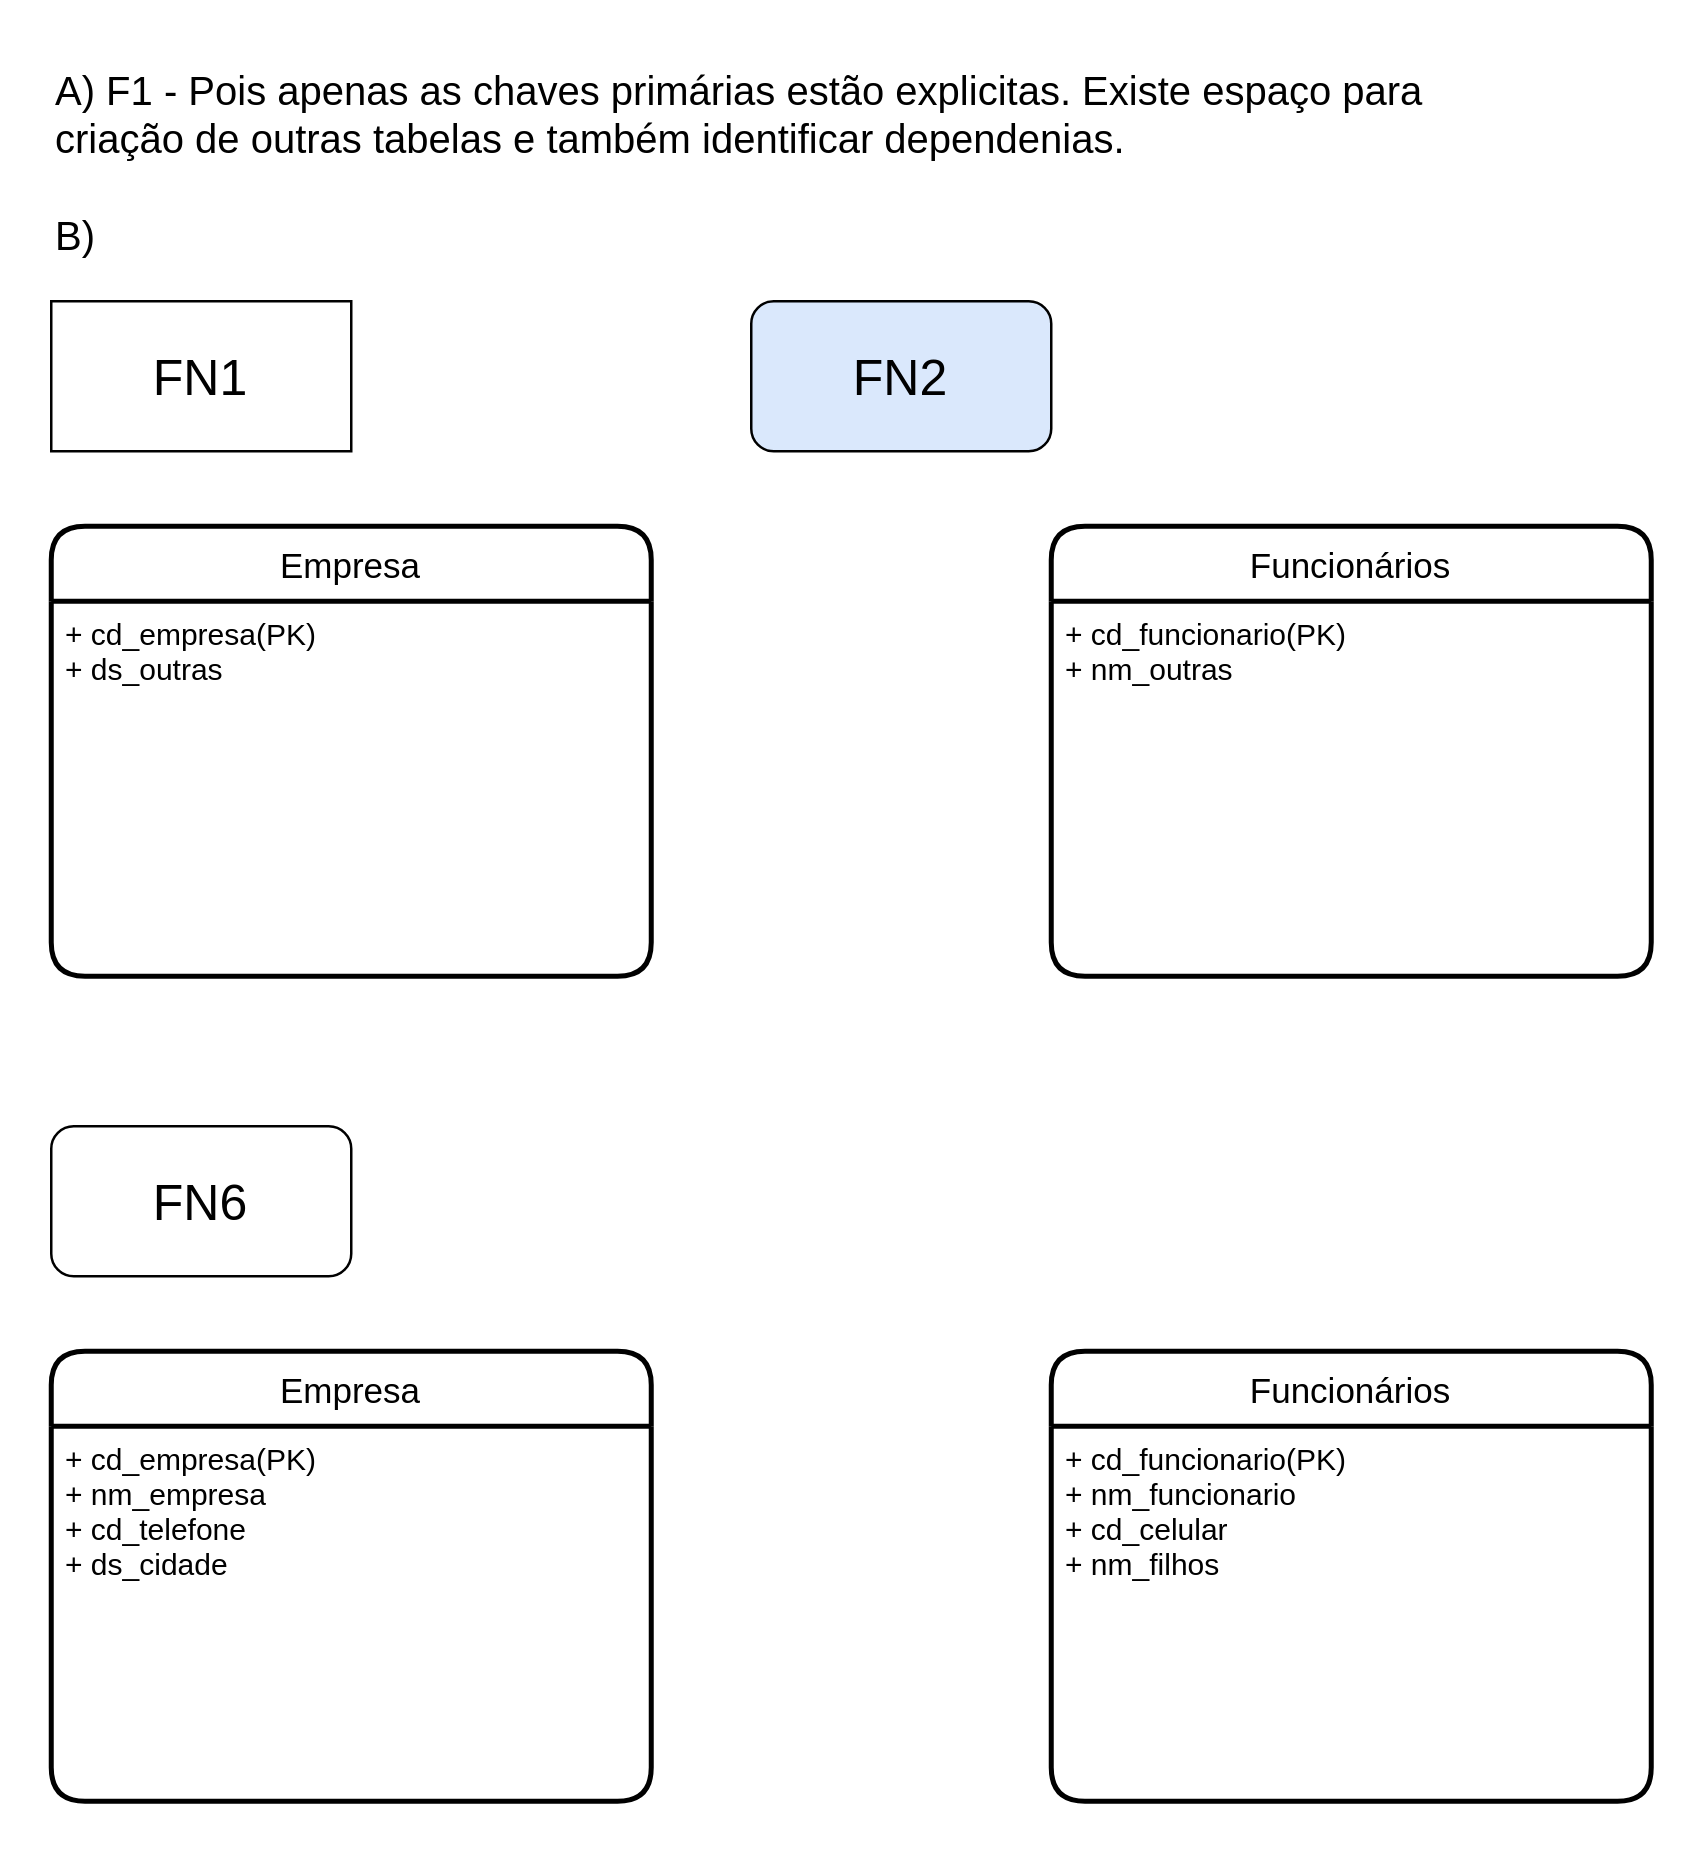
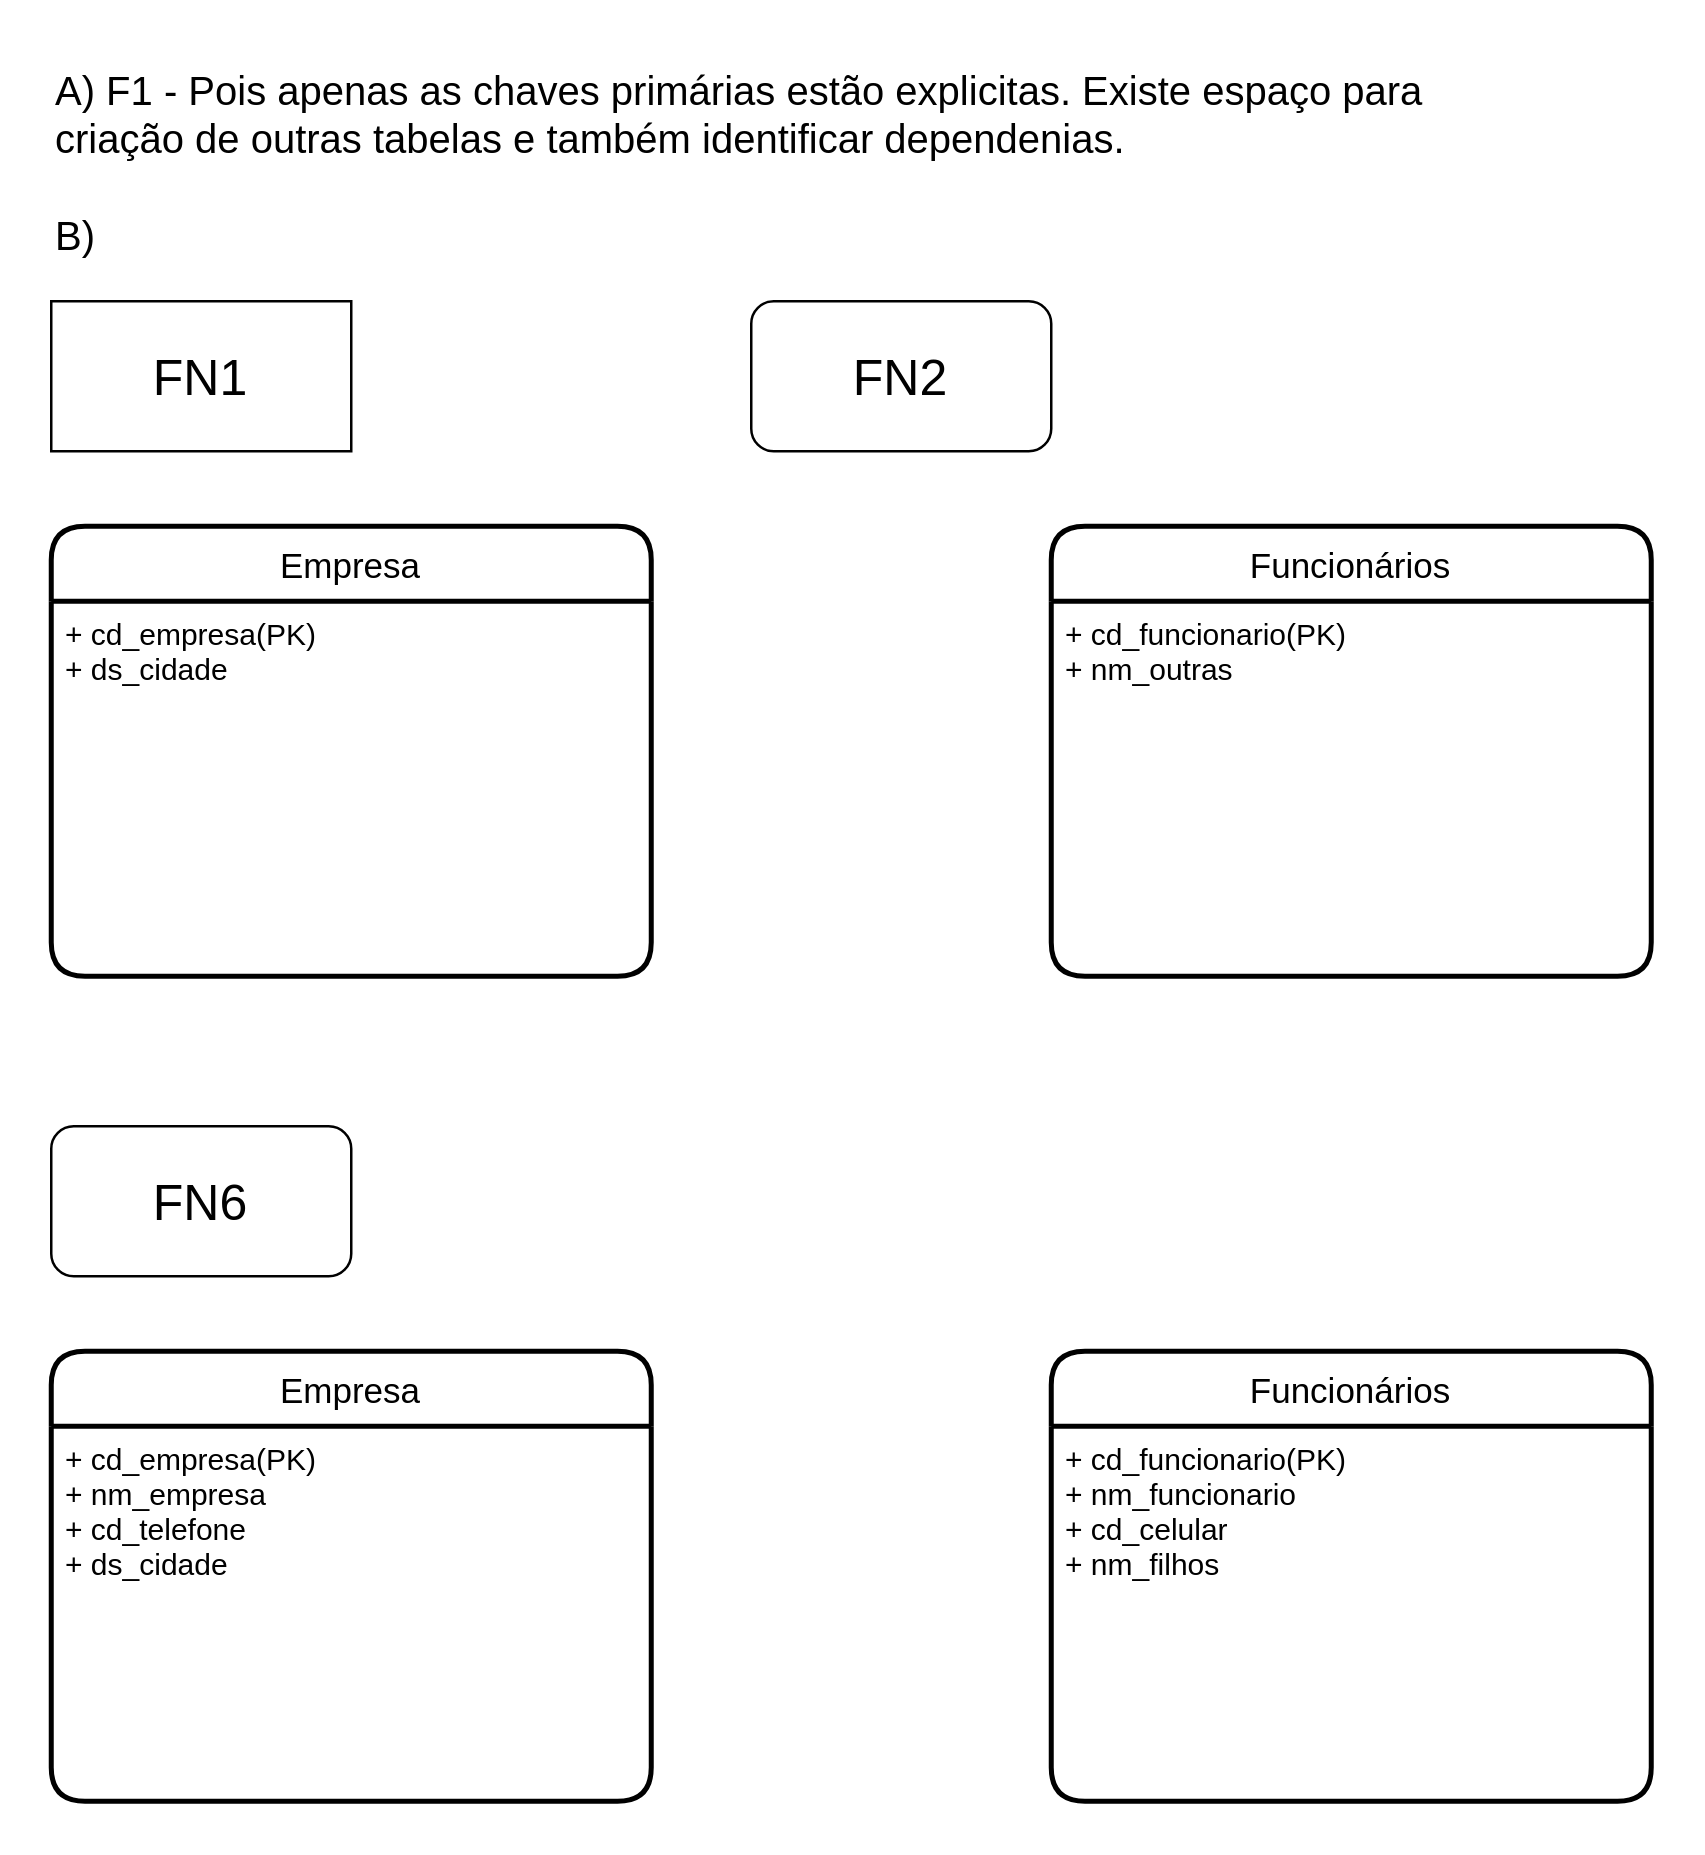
node "FN2": fillcolor #dae8fc -> #ffffff
node "+ cd_empresa(PK) + ds_outras": label "+ cd_empresa(PK) + ds_outras" -> "+ cd_empresa(PK) + ds_cidade"
